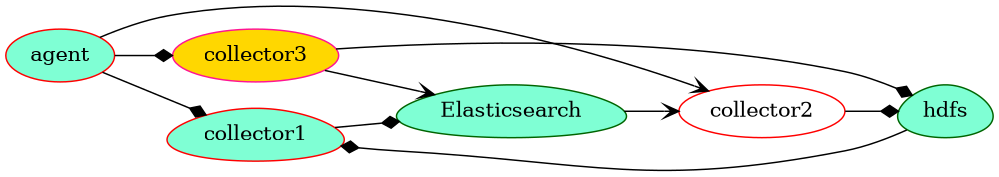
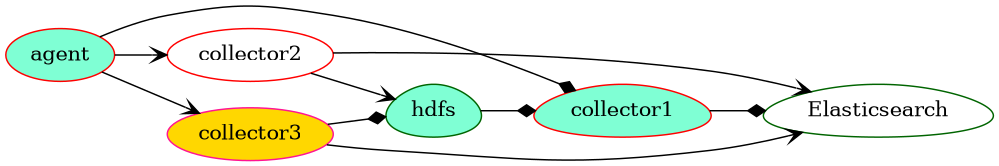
edge "agent" -> "collector3": arrowhead diamond -> vee
node "Elasticsearch": fillcolor aquamarine -> white
edge "Elasticsearch" -> "collector2": reversed
edge "collector2" -> "hdfs": arrowhead diamond -> vee
